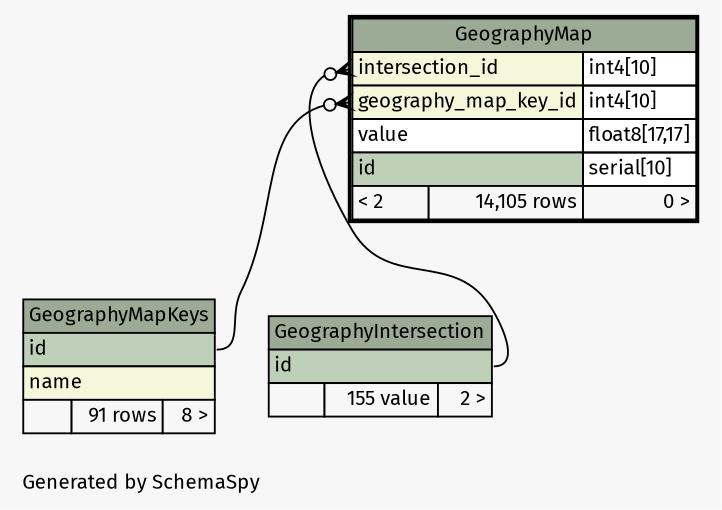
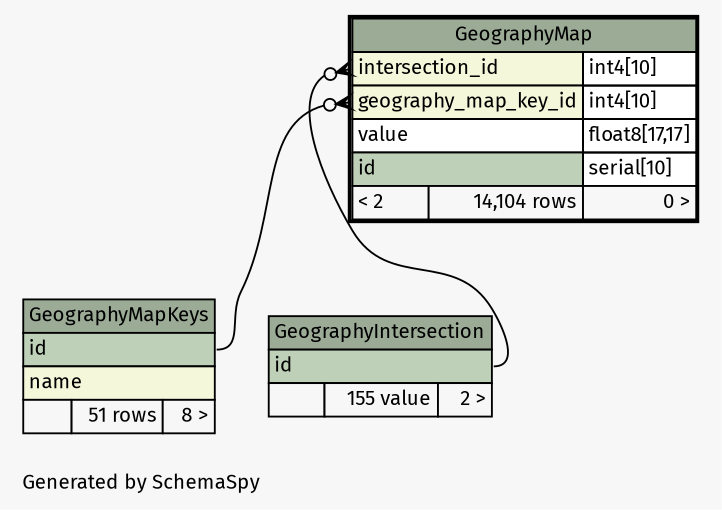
node "GeographyMap": text "14,105 rows" -> "14,104 rows"
node "GeographyMapKeys": text "91 rows" -> "51 rows"
